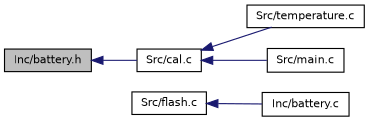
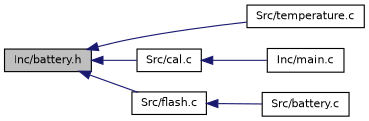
edge "Src/temperature.c" -> "Src/cal.c": now "Src/temperature.c" -> "Inc/battery.h"
node "Src/main.c": label "Src/main.c" -> "Inc/main.c"
edge "Src/flash.c" -> "Inc/battery.h": added
node "Inc/battery.c": label "Inc/battery.c" -> "Src/battery.c"
